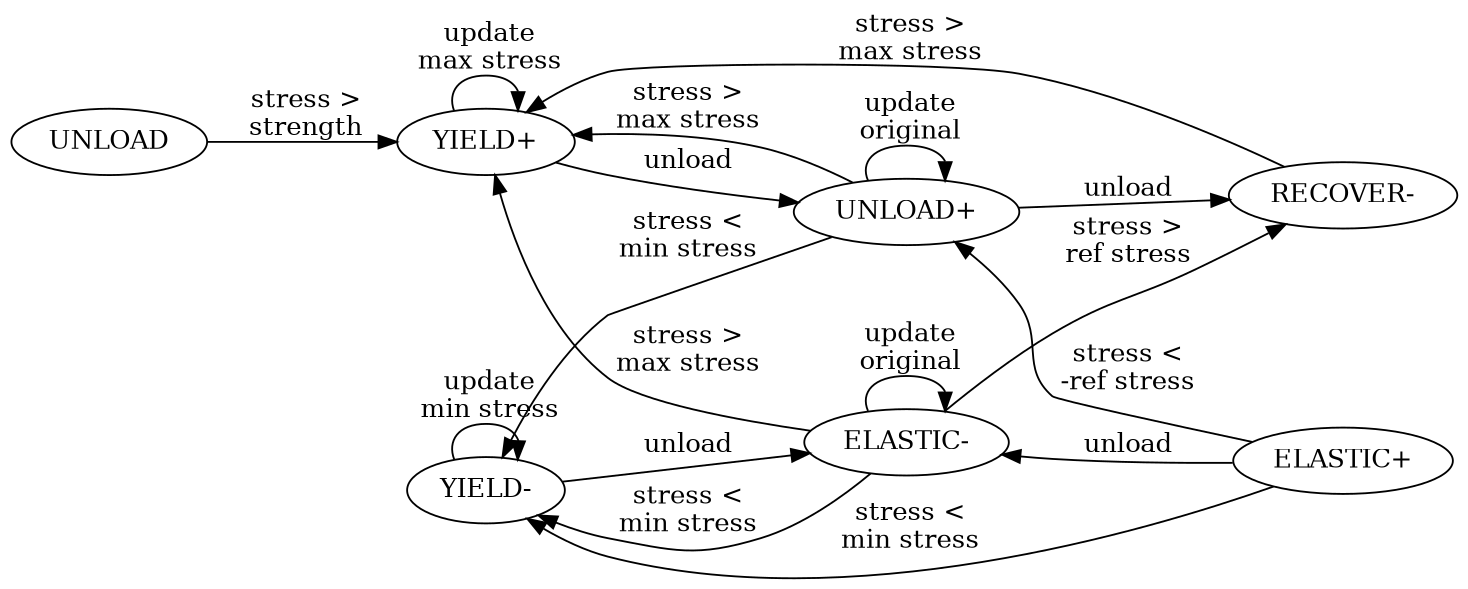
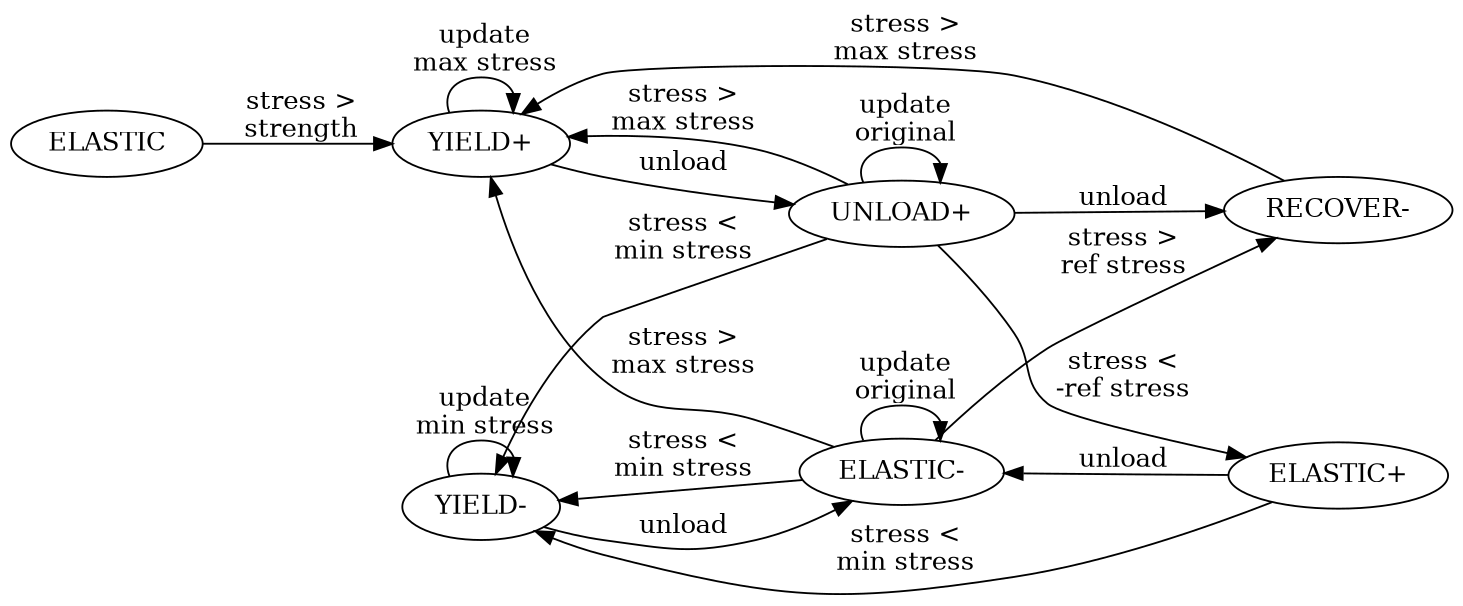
node "UNLOAD": label "UNLOAD" -> "ELASTIC"
edge "ELASTIC+" -> "UNLOAD+": reversed
